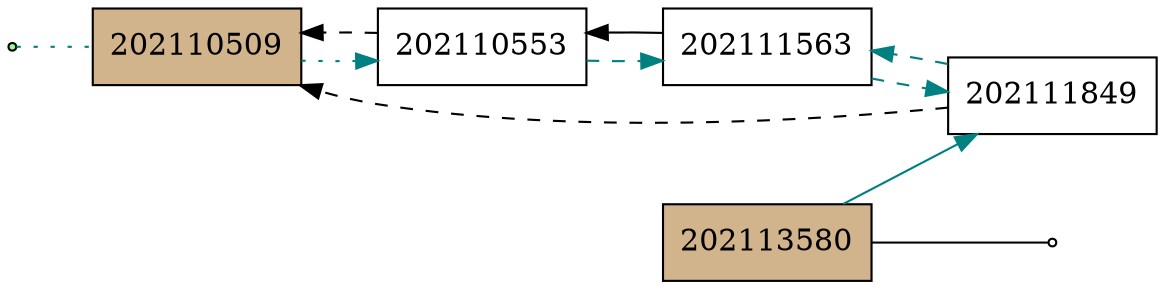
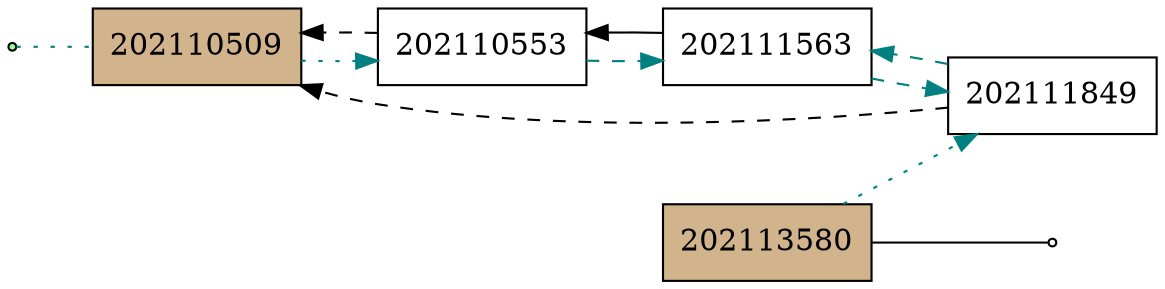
edge "202113580" -> "202111849": style solid -> dotted
